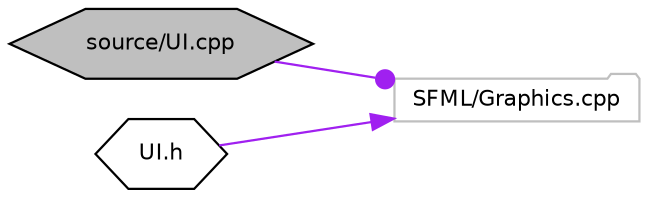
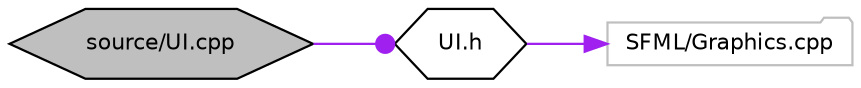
edge "source/UI.cpp" -> "SFML/Graphics.cpp": now "source/UI.cpp" -> "UI.h"
